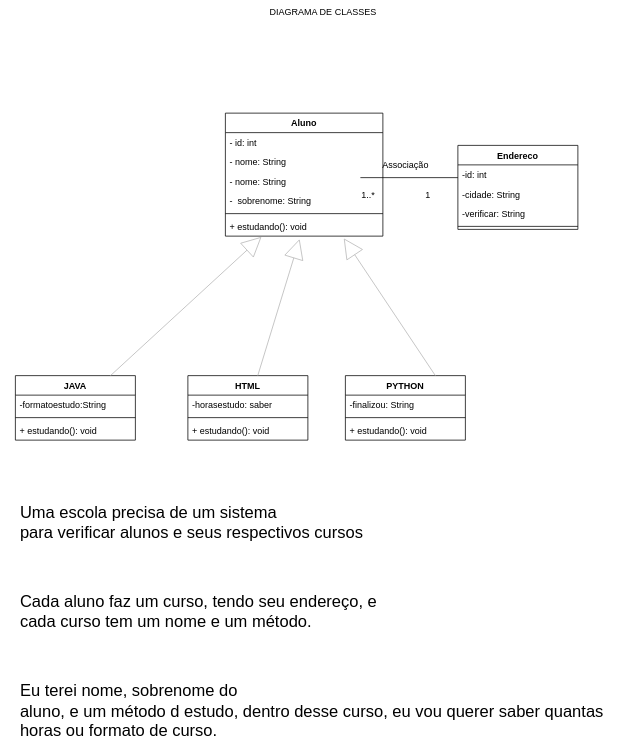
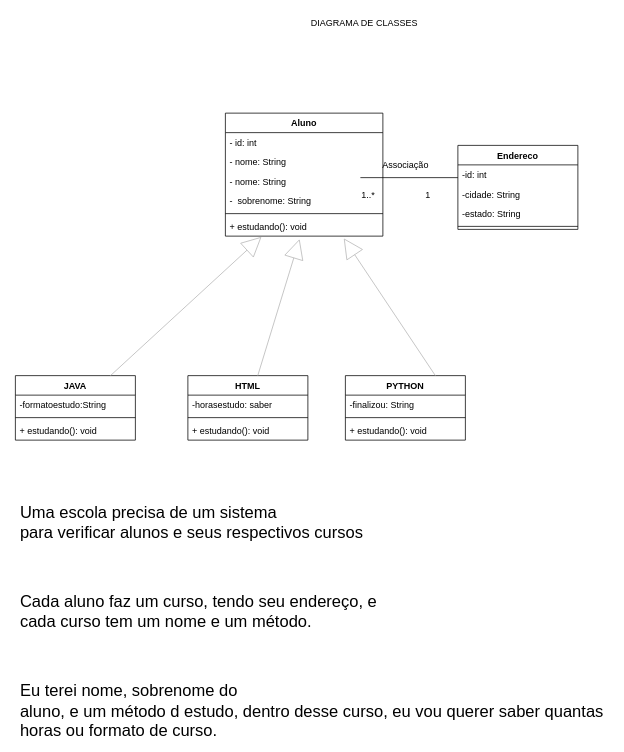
node "DIAGRAMA DE CLASSES": moved (323, 12) -> (364, 23)
node "-verificar: String": label "-verificar: String" -> "-estado: String"
